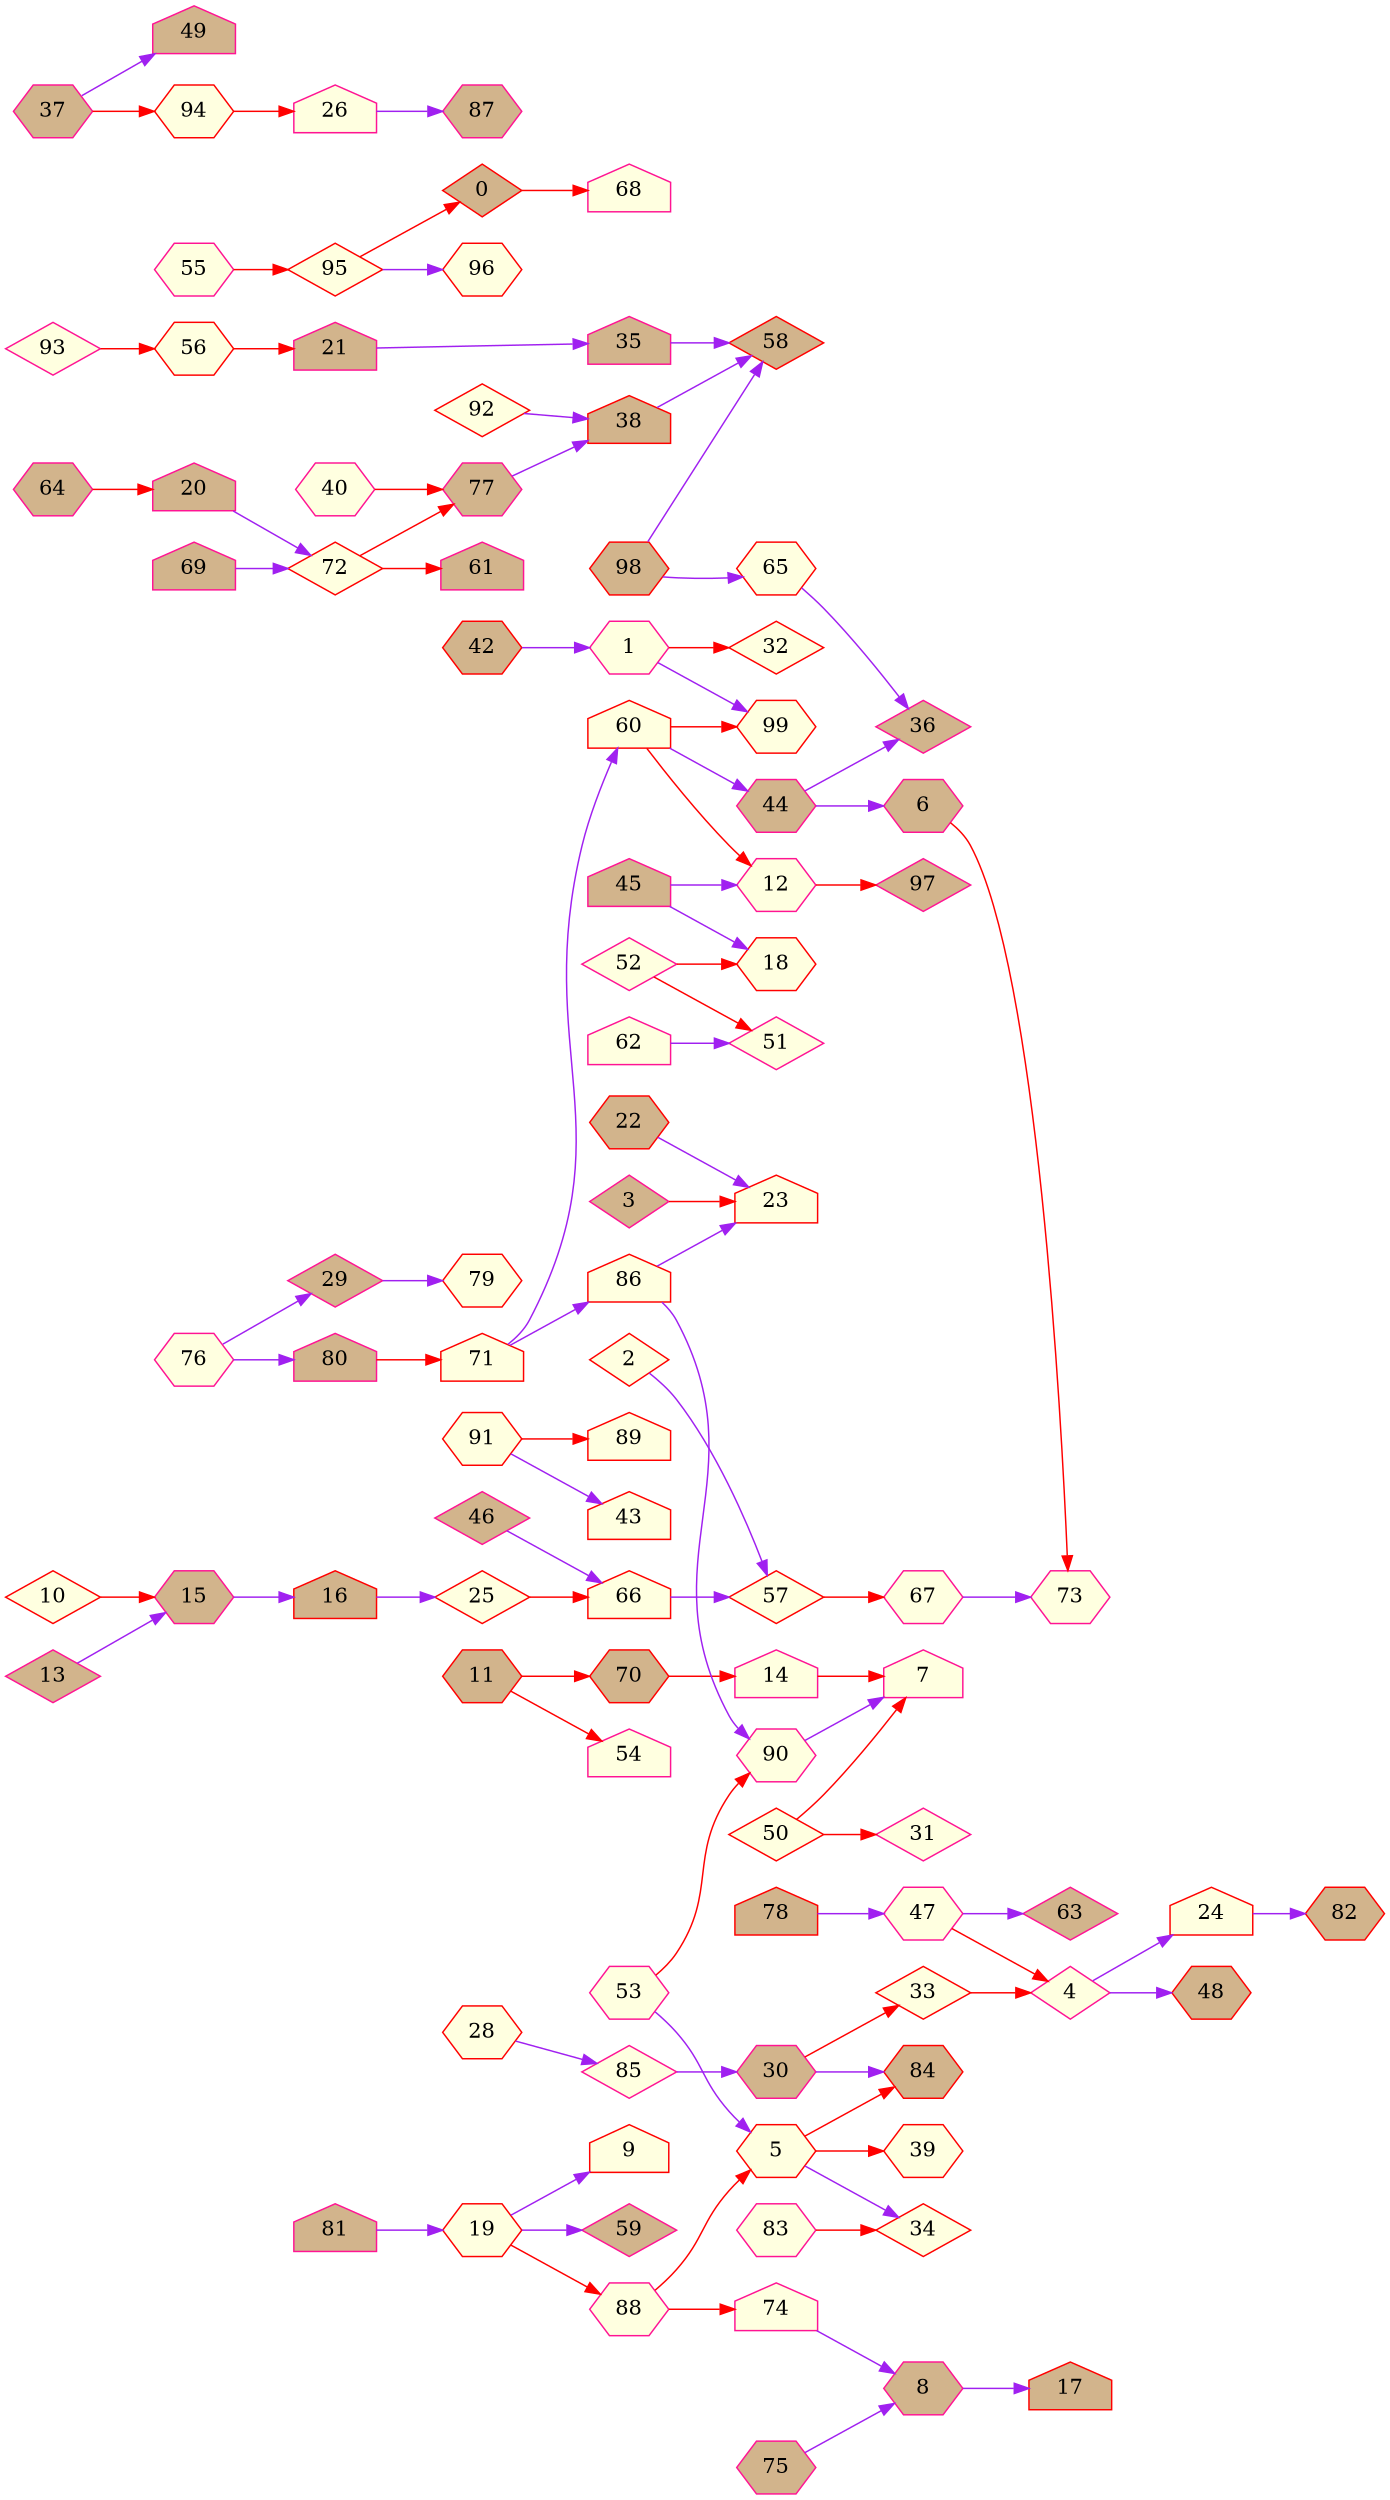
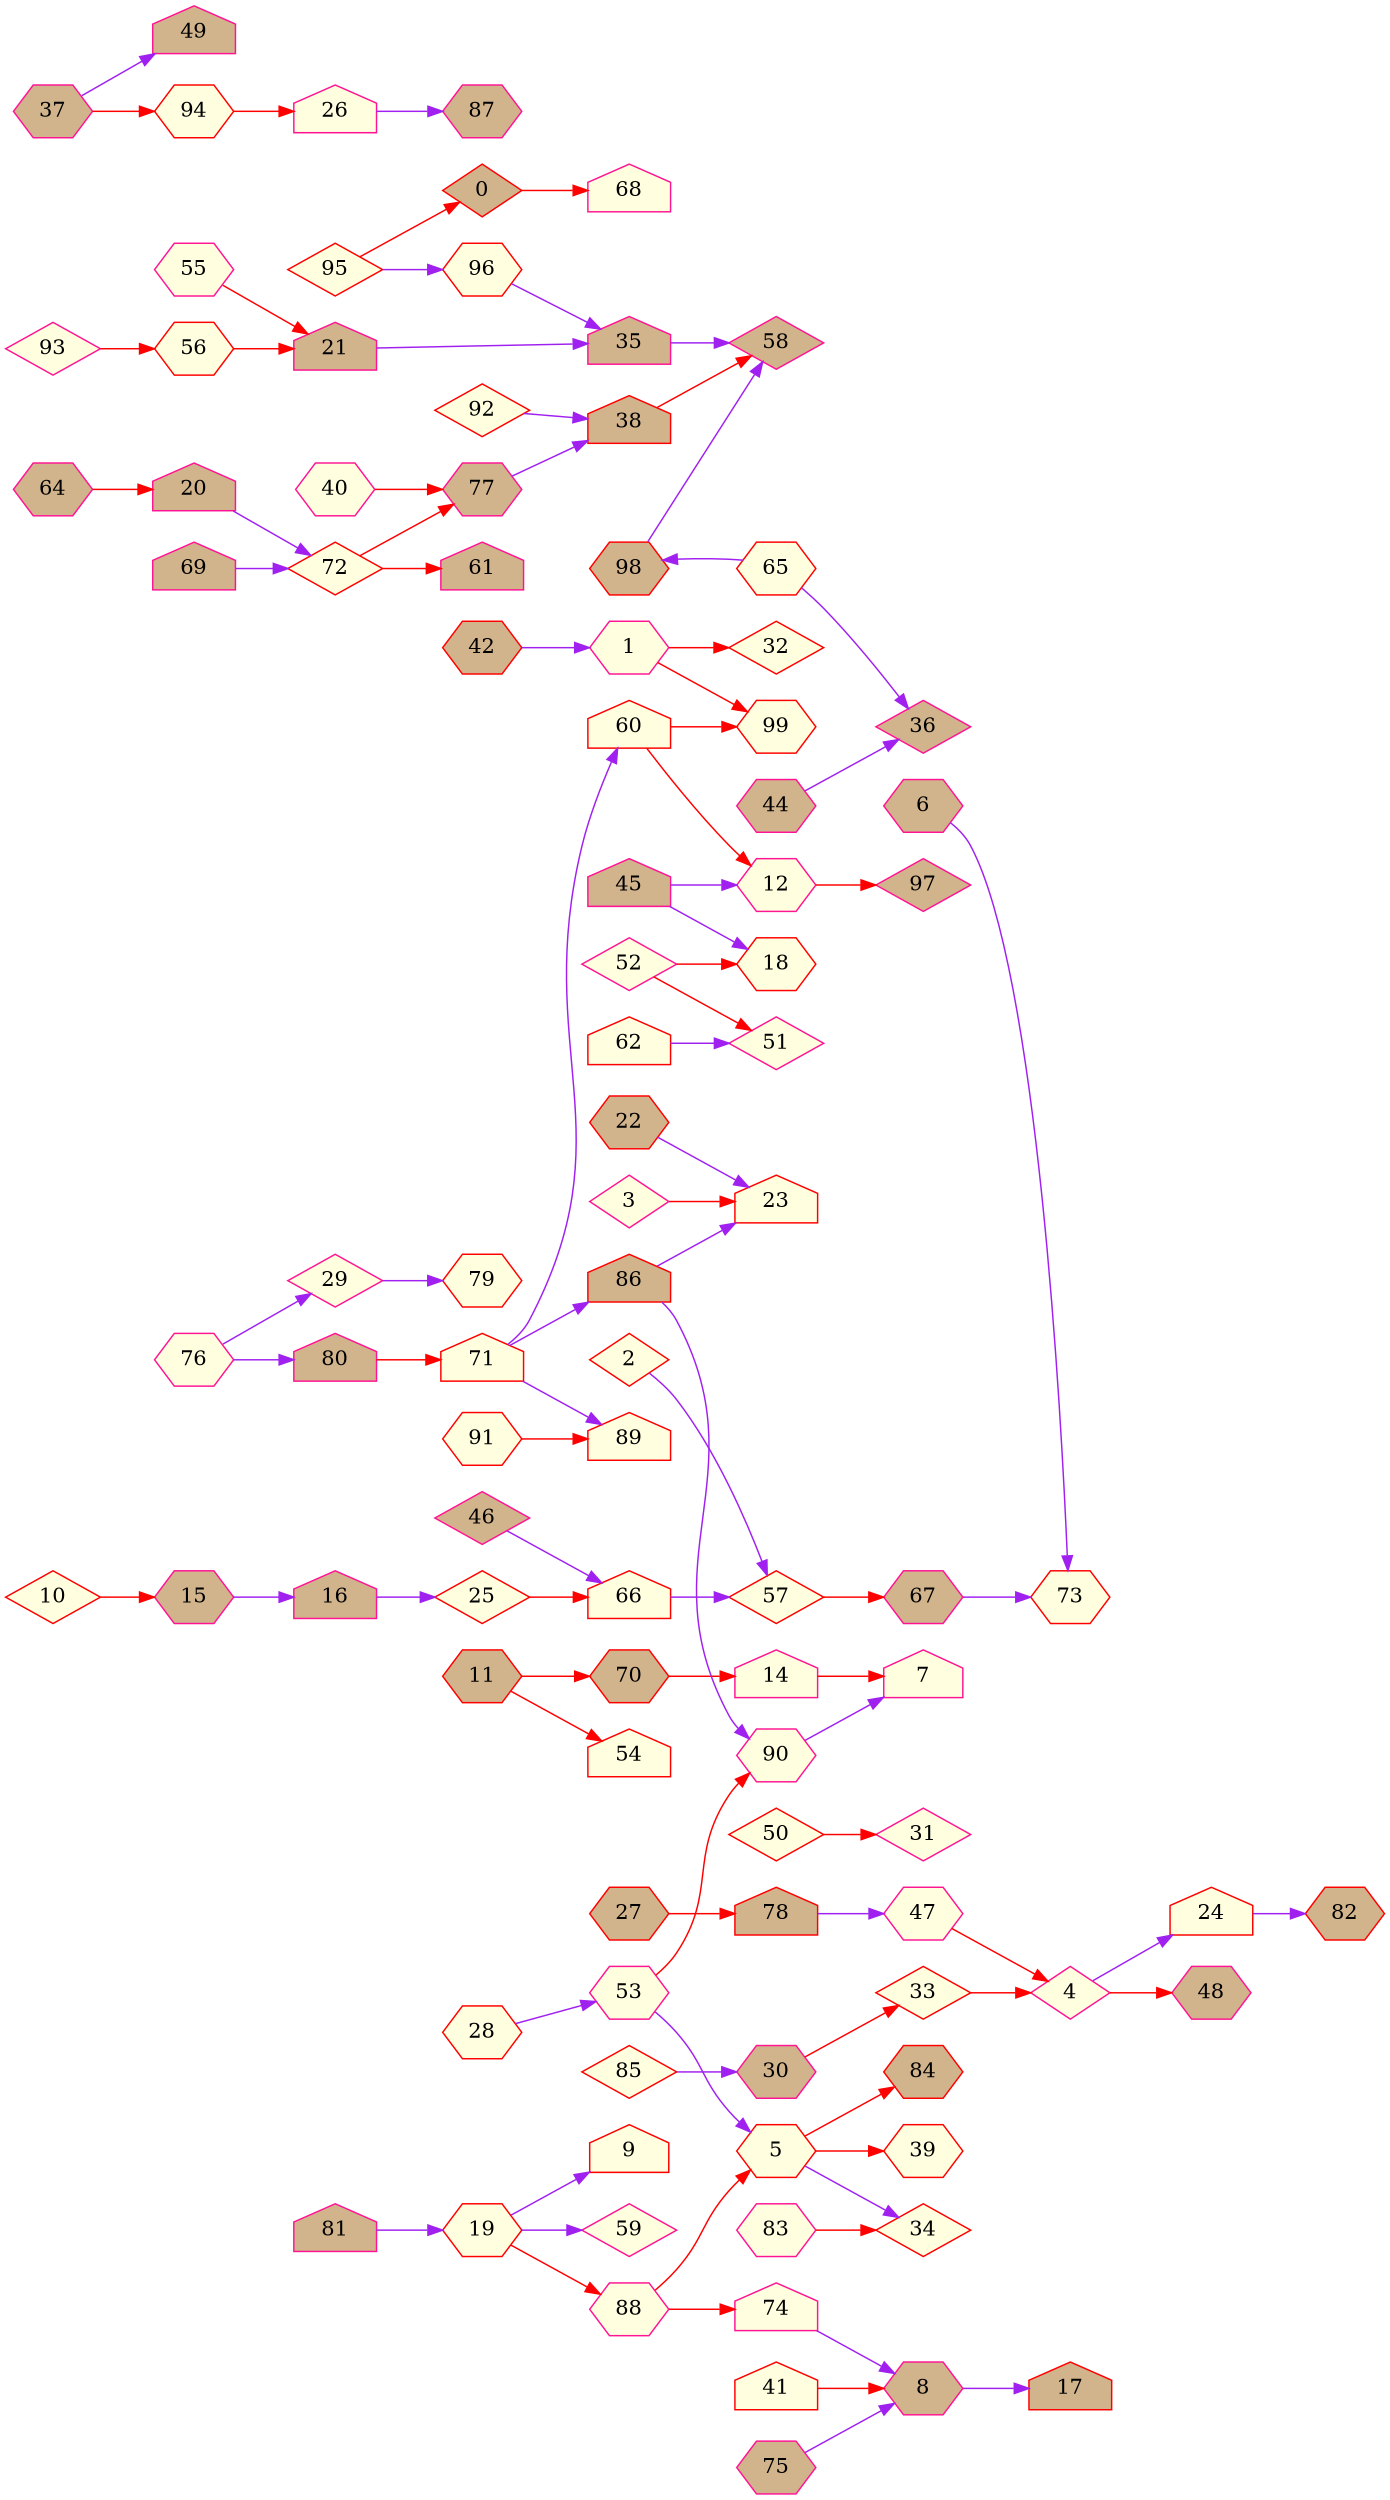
edge "55" -> "95": now "55" -> "21"
edge "96" -> "35": added
node "58": color red -> deeppink
edge "38" -> "58": color purple -> red
edge "98" -> "65": reversed
edge "1" -> "99": color purple -> red
edge "60" -> "44": removed
edge "44" -> "6": removed
node "62": color deeppink -> red
edge "6" -> "73": color red -> purple
node "3": fillcolor tan -> lightyellow
node "29": fillcolor tan -> lightyellow
node "86": fillcolor lightyellow -> tan
edge "71" -> "89": added
node "43": removed
node "16": color red -> deeppink
node "67": fillcolor lightyellow -> tan
node "73": color deeppink -> red
node "13": removed
node "54": color deeppink -> red
edge "50" -> "7": removed
node "27": added
node "63": removed
edge "4" -> "48": color purple -> red
node "48": color red -> deeppink
edge "28" -> "85": now "28" -> "53"
node "85": color deeppink -> red
edge "30" -> "84": removed
node "59": fillcolor tan -> lightyellow
node "41": added
